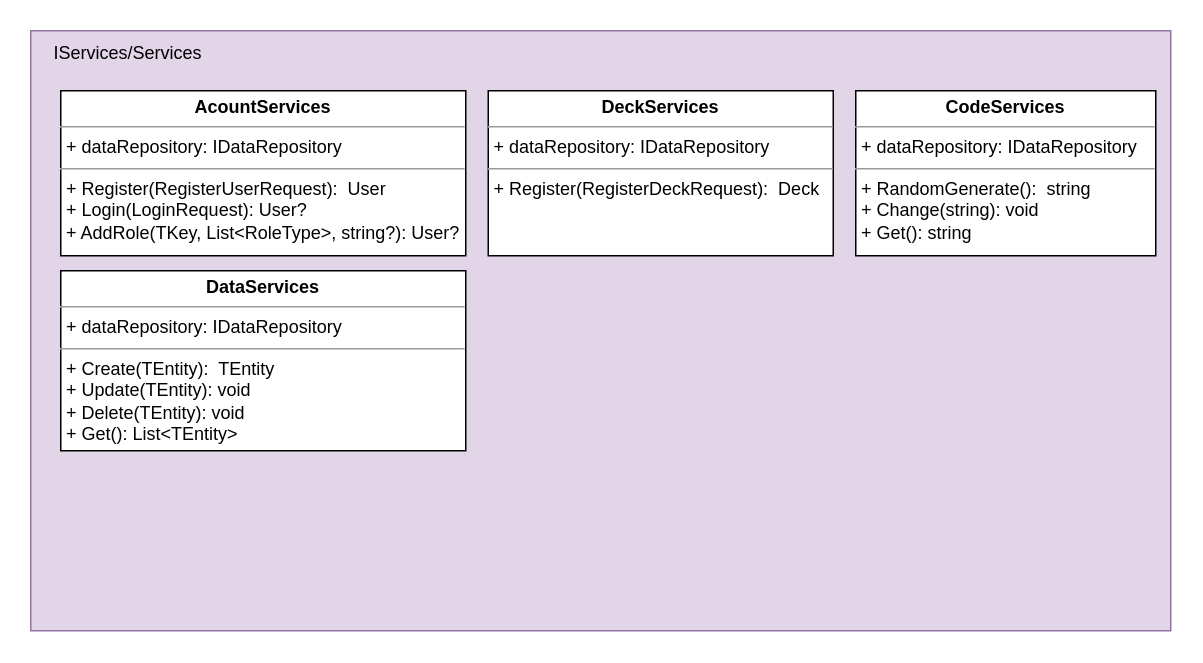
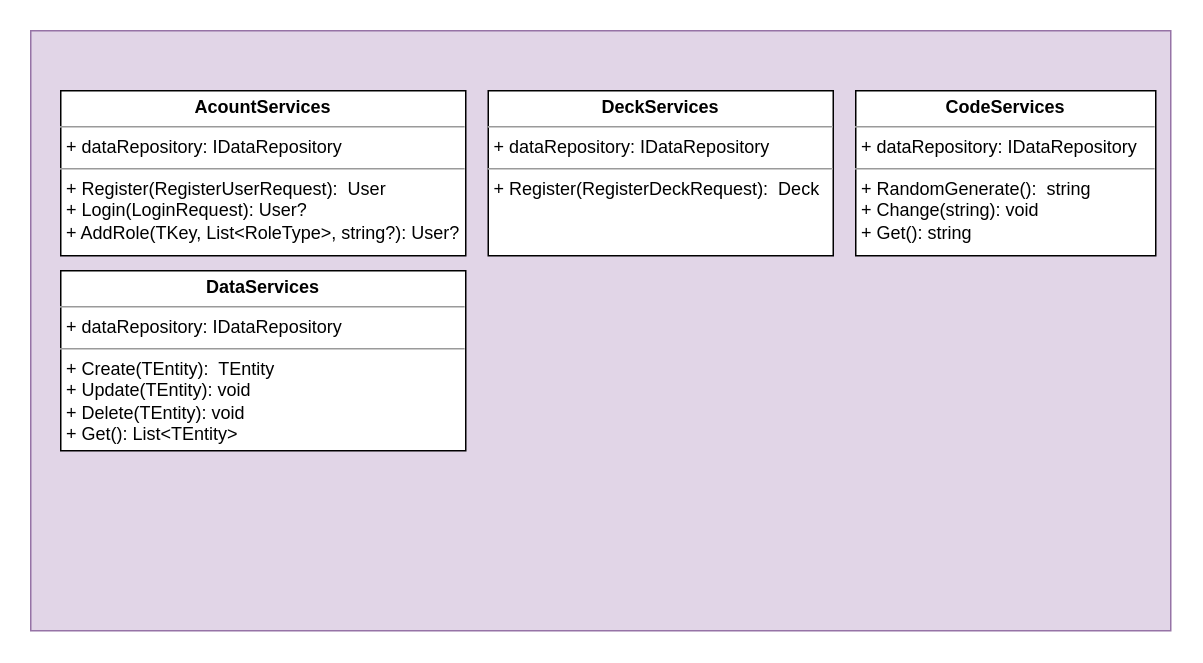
node "IServices/Services": removed
